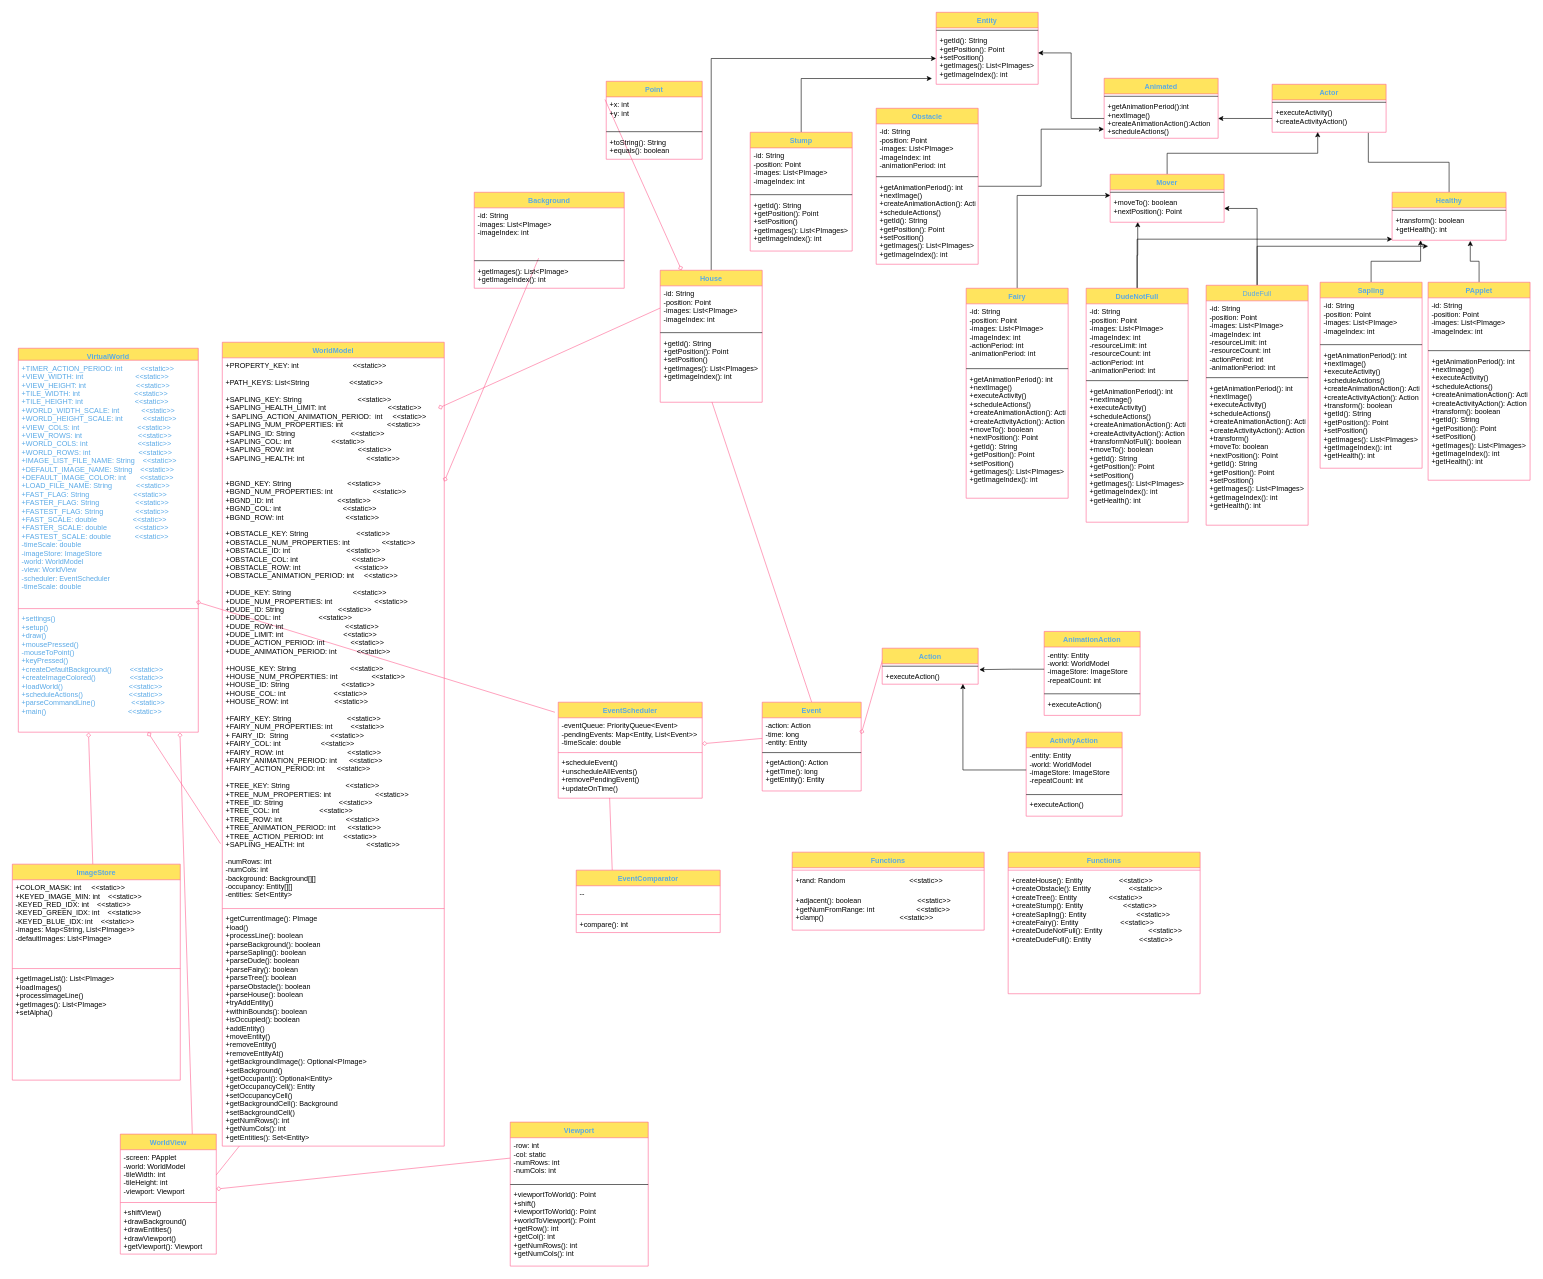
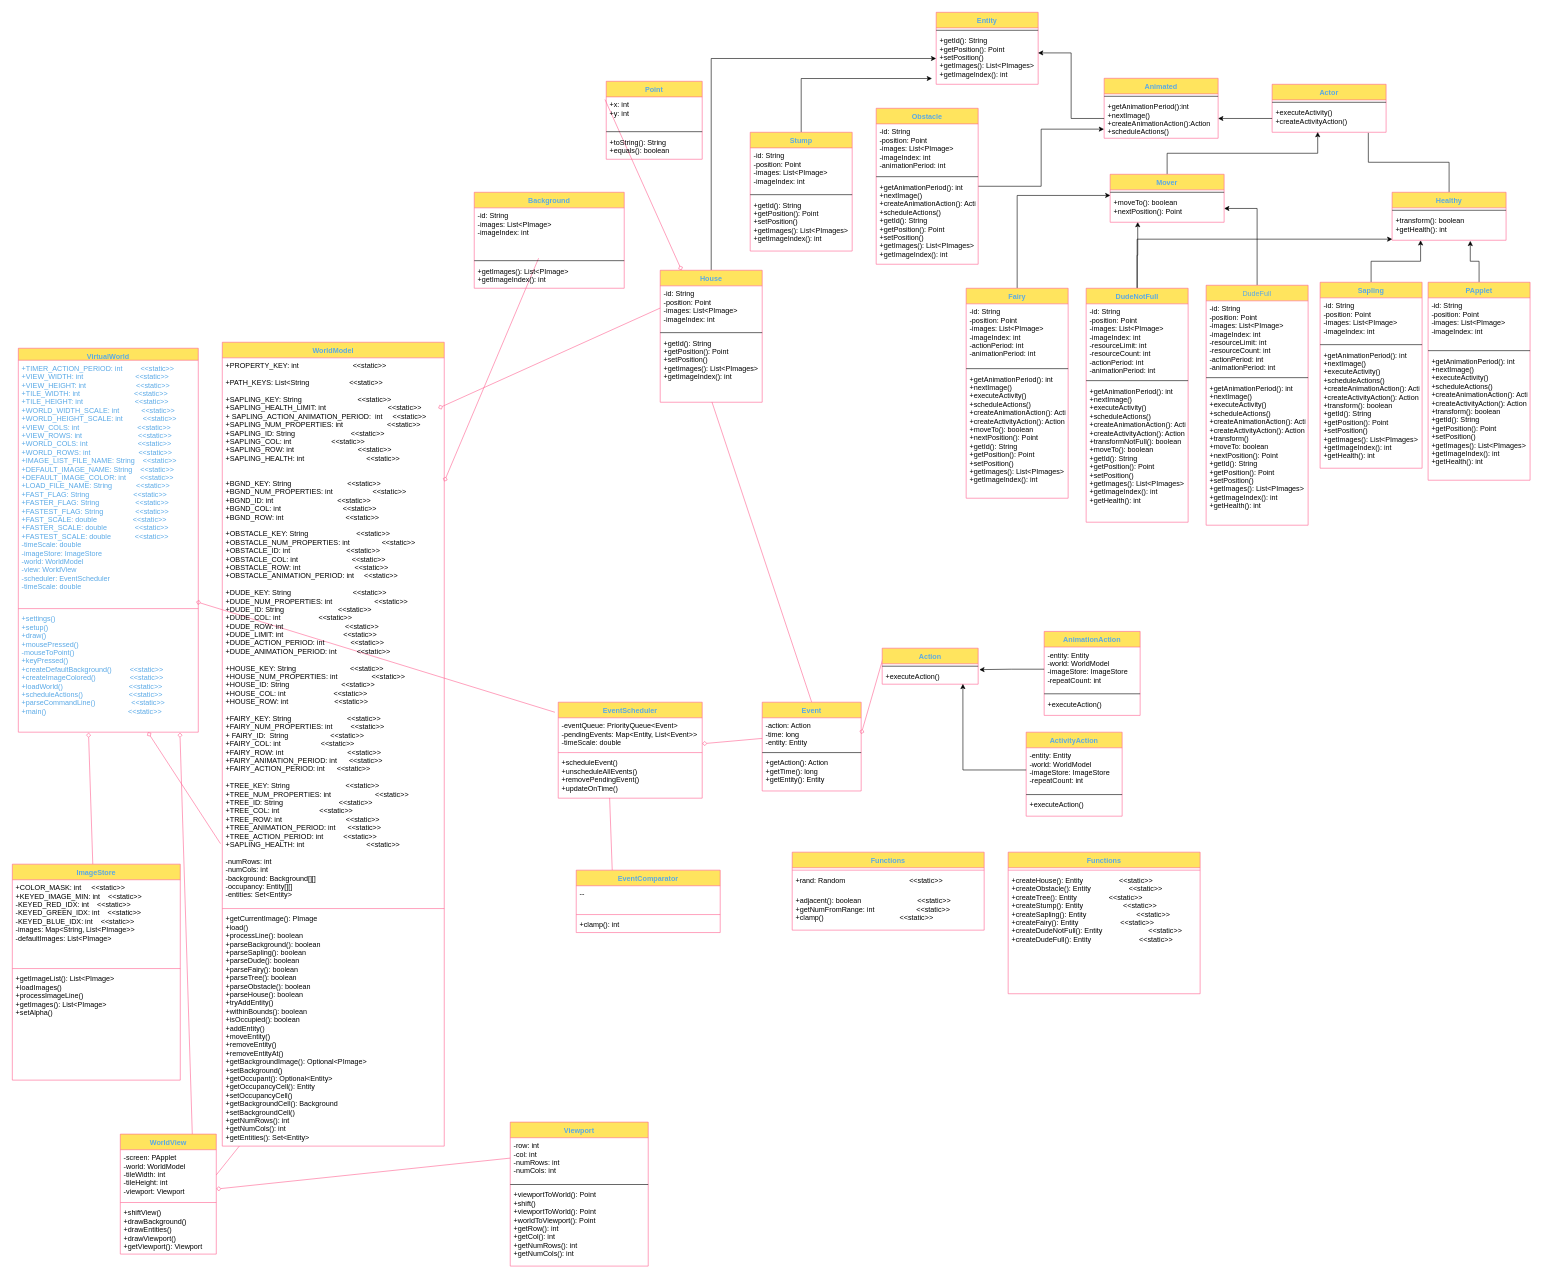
edge "DudeFull" -> "+transform(): boolean +getHealth(): int": removed
node "+compare(): int": label "+compare(): int" -> "+clamp(): int"
node "-row: int -col: static -numRows: int -numCols: int": label "-row: int -col: static -numRows: int -numCols: int" -> "-row: int -col: int -numRows: int -numCols: int"
